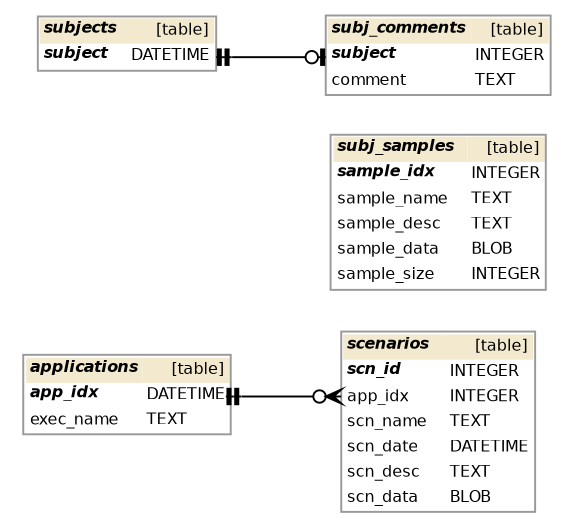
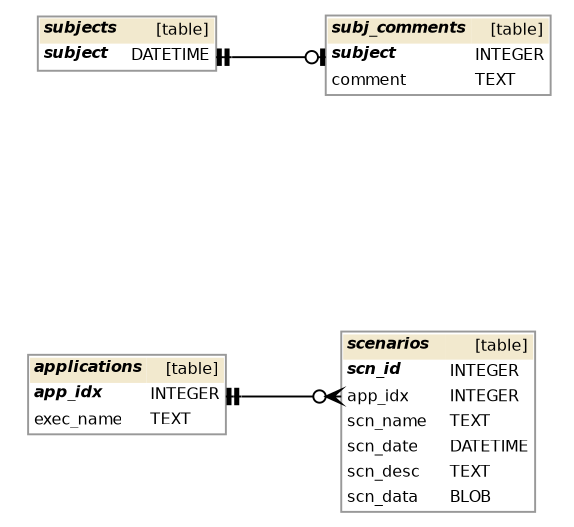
node "subj_samples": removed
node "applications": text "DATETIME" -> "INTEGER"
